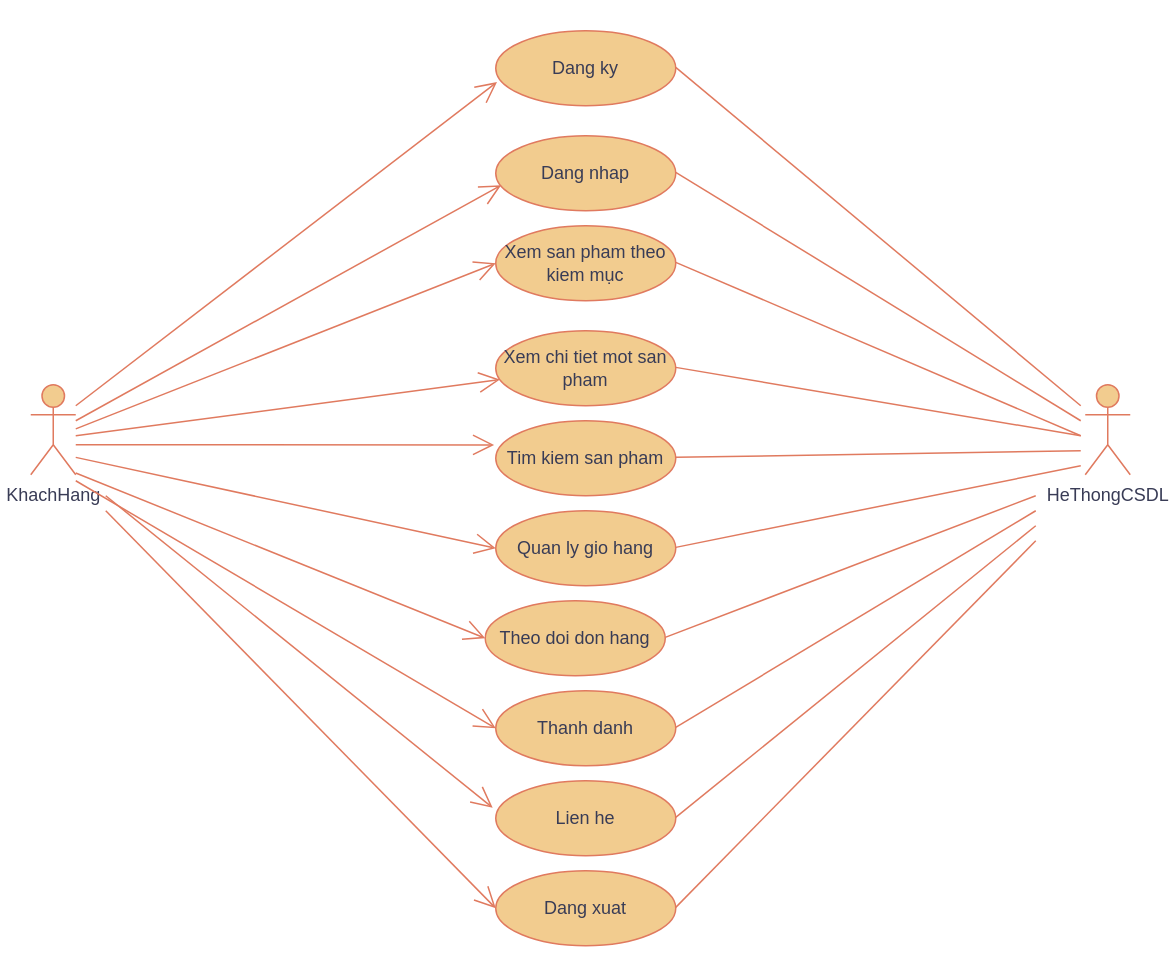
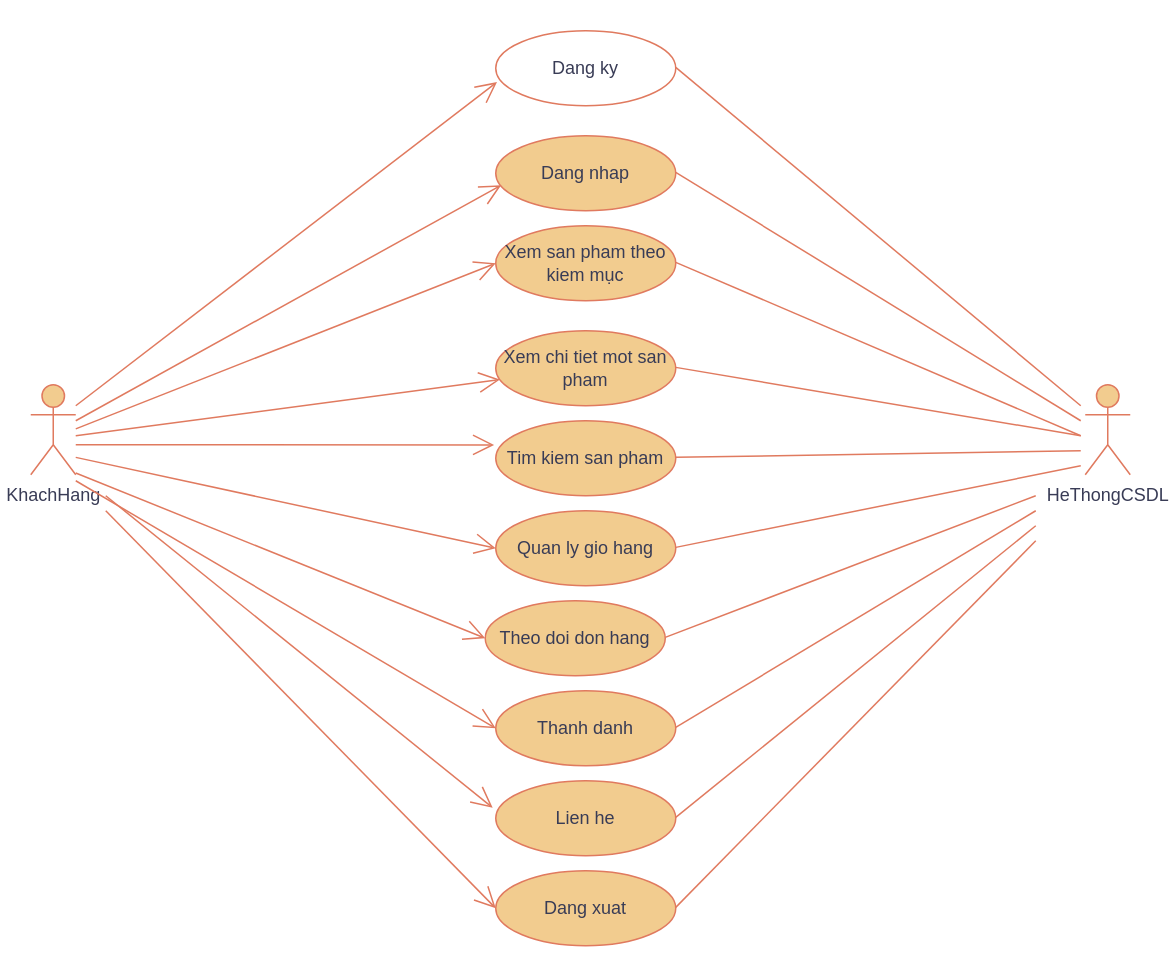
node "Dang ky": fillcolor #f2cc8f -> #ffffff
